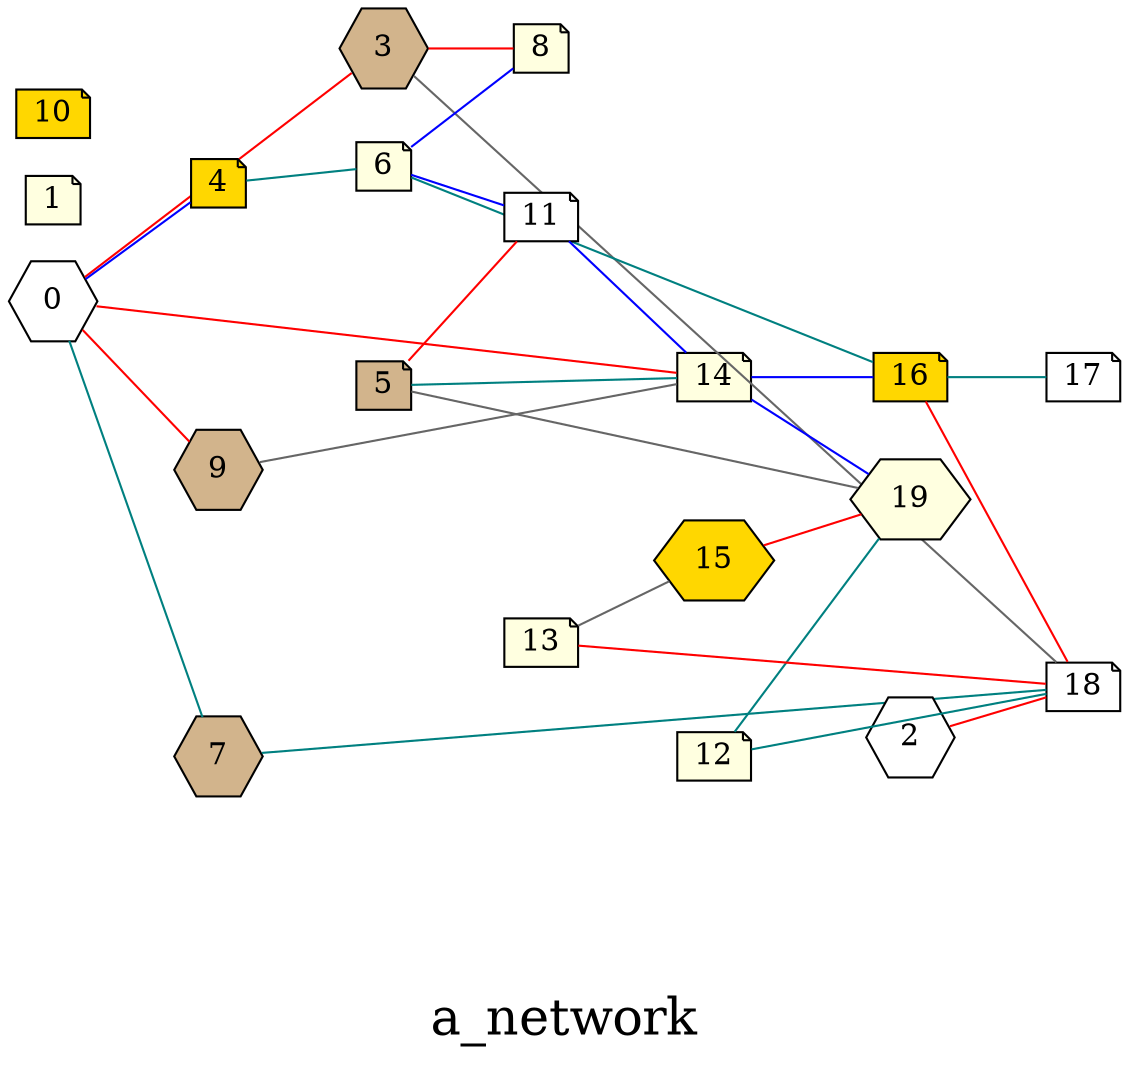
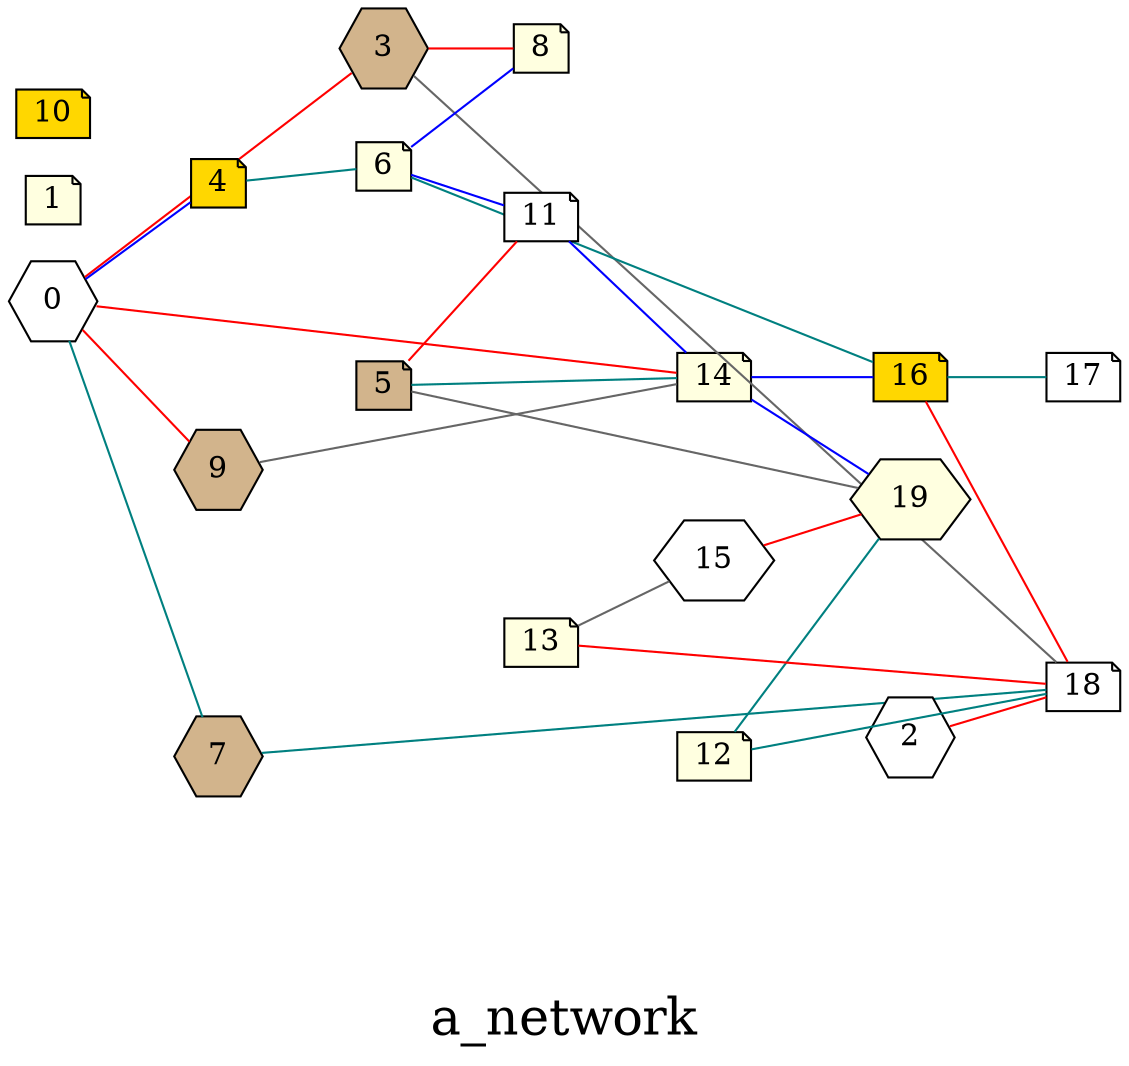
node "15": fillcolor gold -> white
